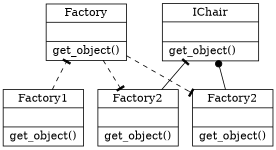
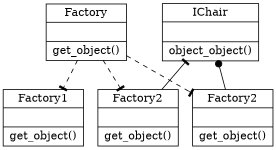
node "IChair": text "get_object()" -> "object_object()"
edge "Factory1" -> "Factory": reversed
